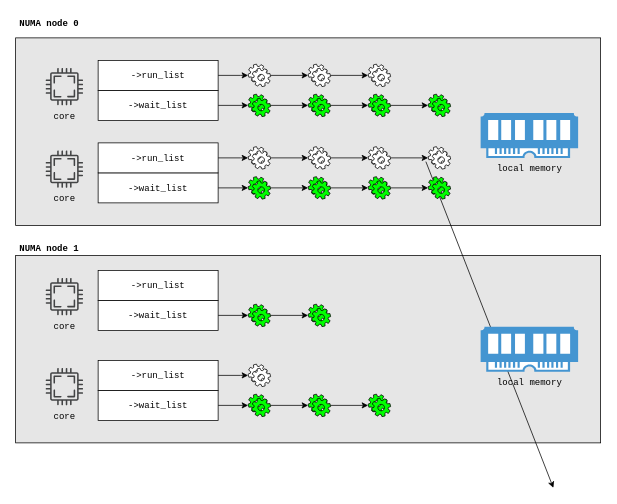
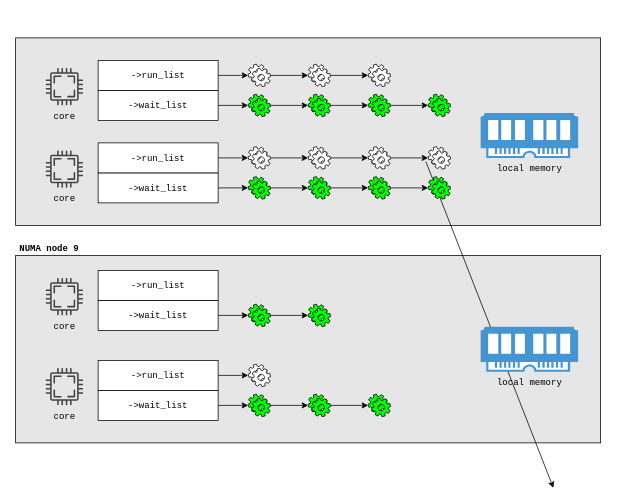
node "NUMA node 0": removed
node "NUMA node 1": label "NUMA node 1" -> "NUMA node 9"
